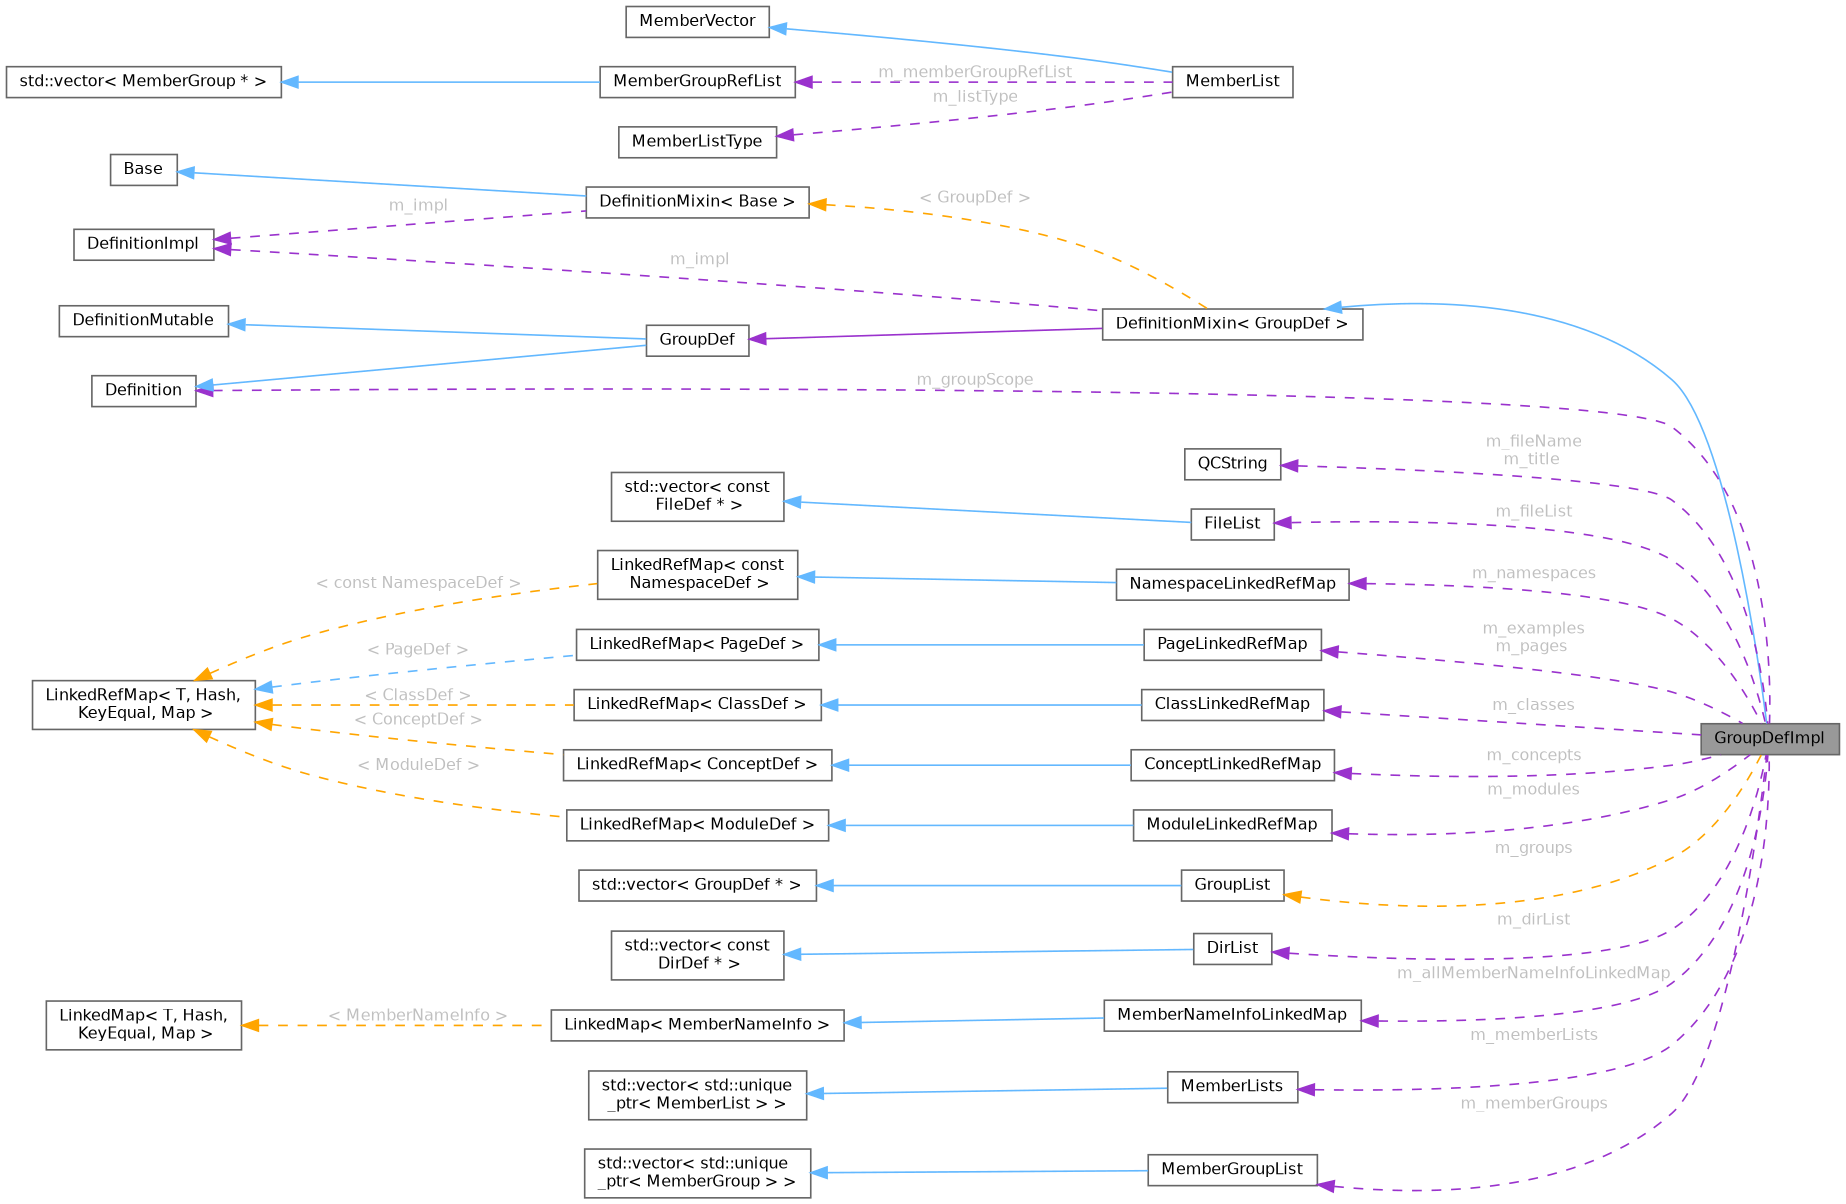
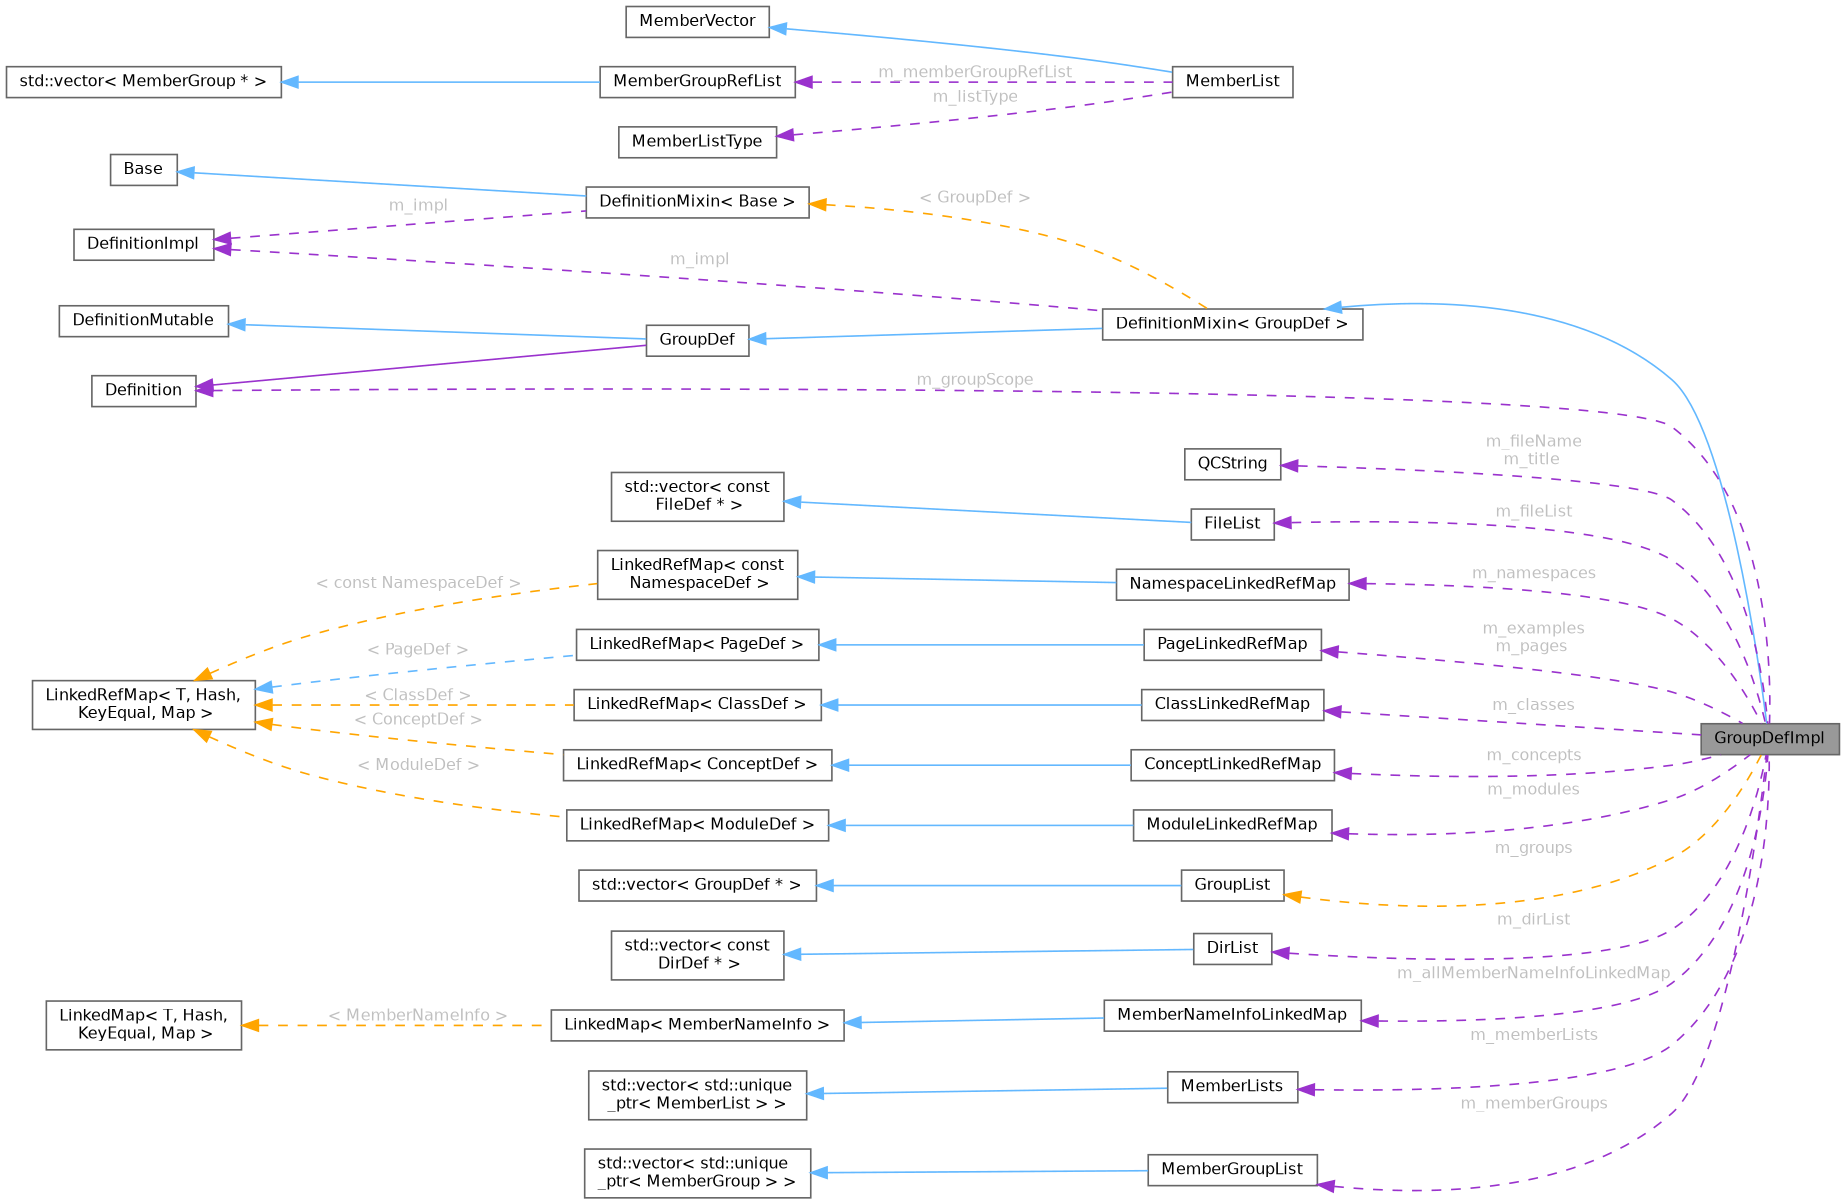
edge "DefinitionMixin< GroupDef >" -> "GroupDef": color darkorchid3 -> steelblue1
edge "GroupDef" -> "Definition": color steelblue1 -> darkorchid3
